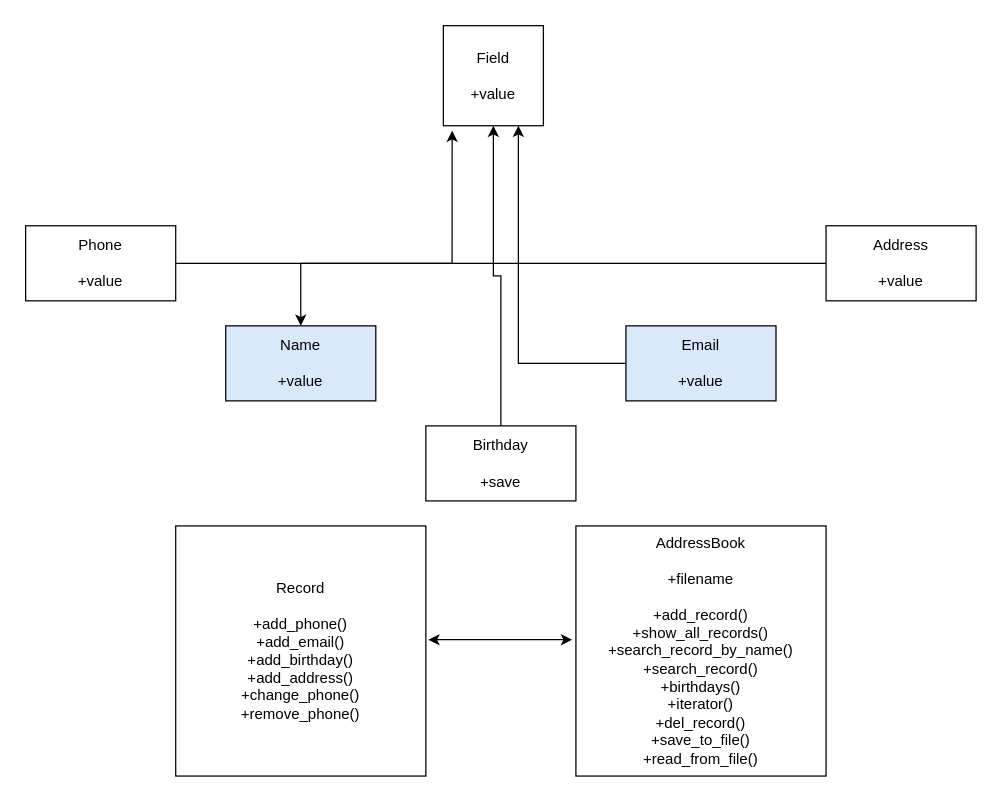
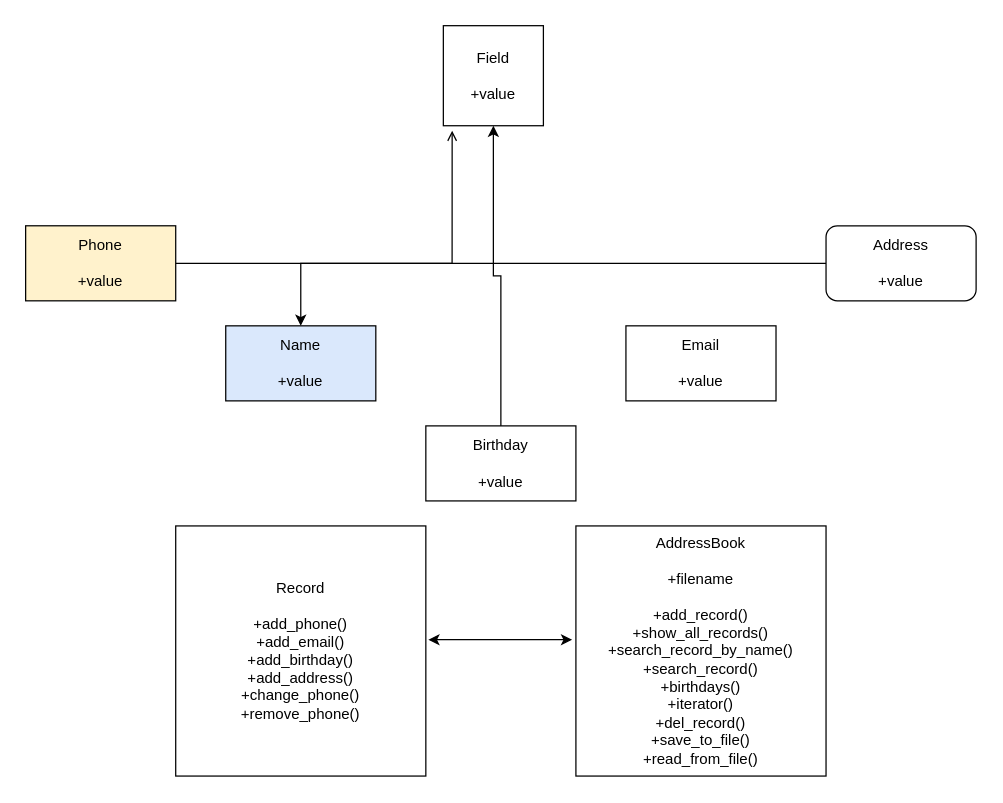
edge "Phone +value" -> "Field +value": arrowhead classic -> open
node "Phone +value": fillcolor #ffffff -> #fff2cc
node "Address +value": shape rectangle -> rounded rectangle
edge "Email +value" -> "Field +value": removed
node "Email +value": fillcolor #dae8fc -> #ffffff
node "Birthday +save": label "Birthday +save" -> "Birthday +value"
